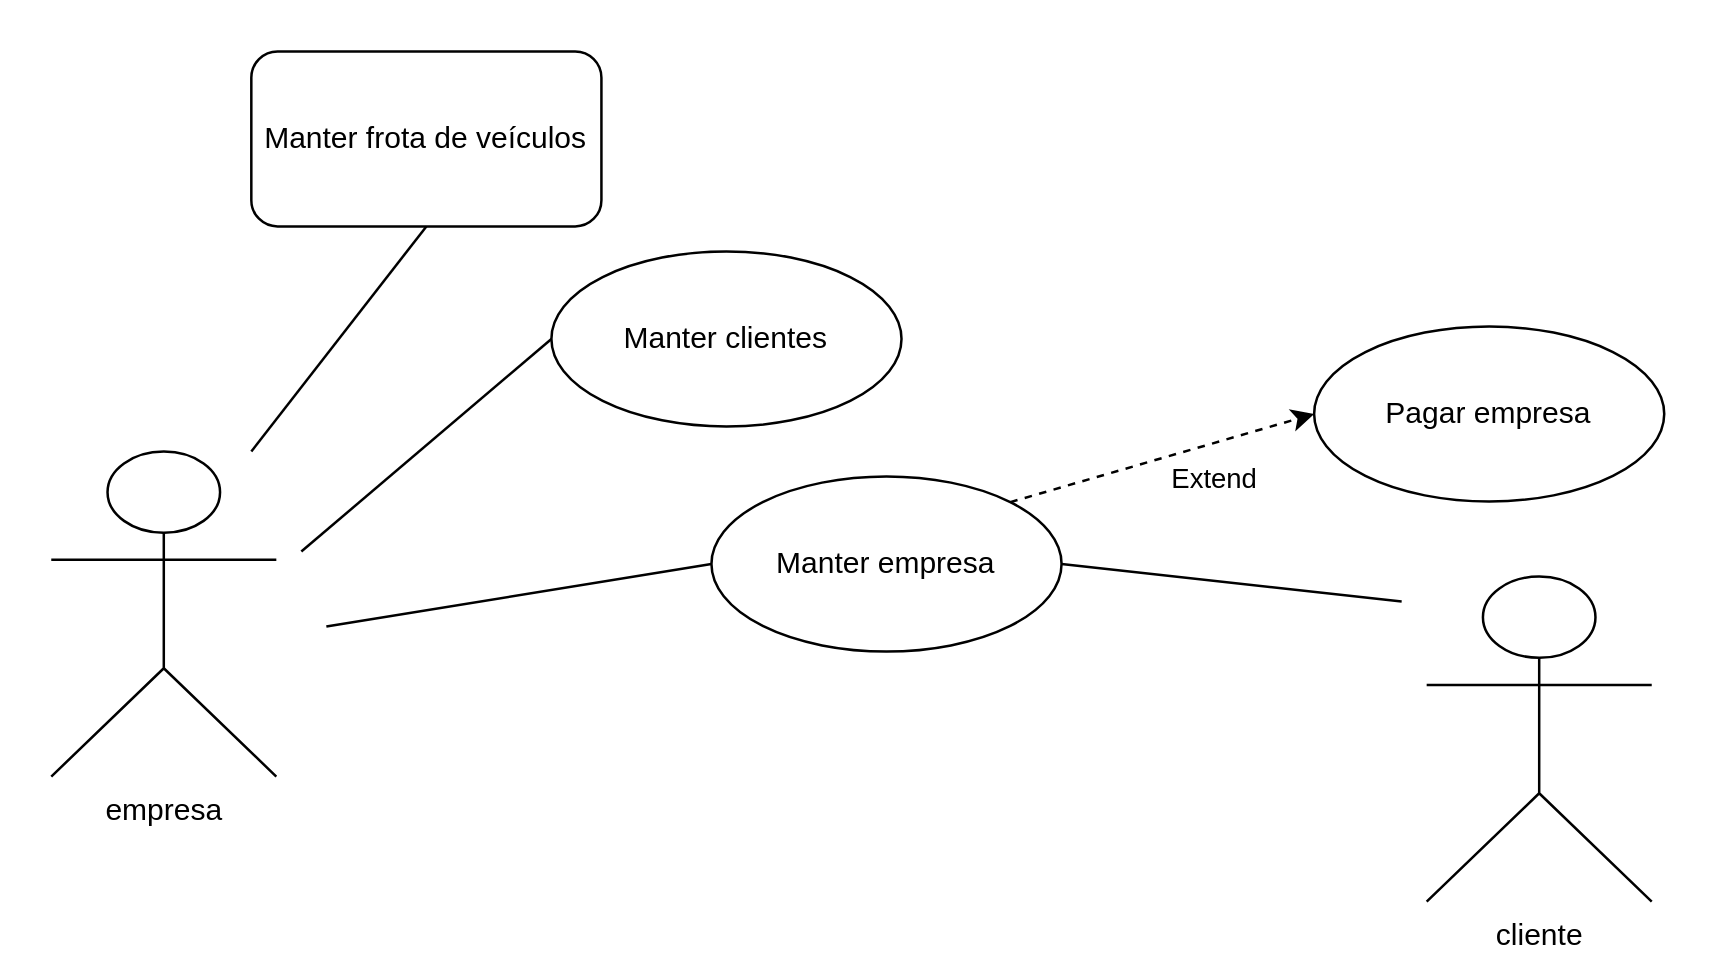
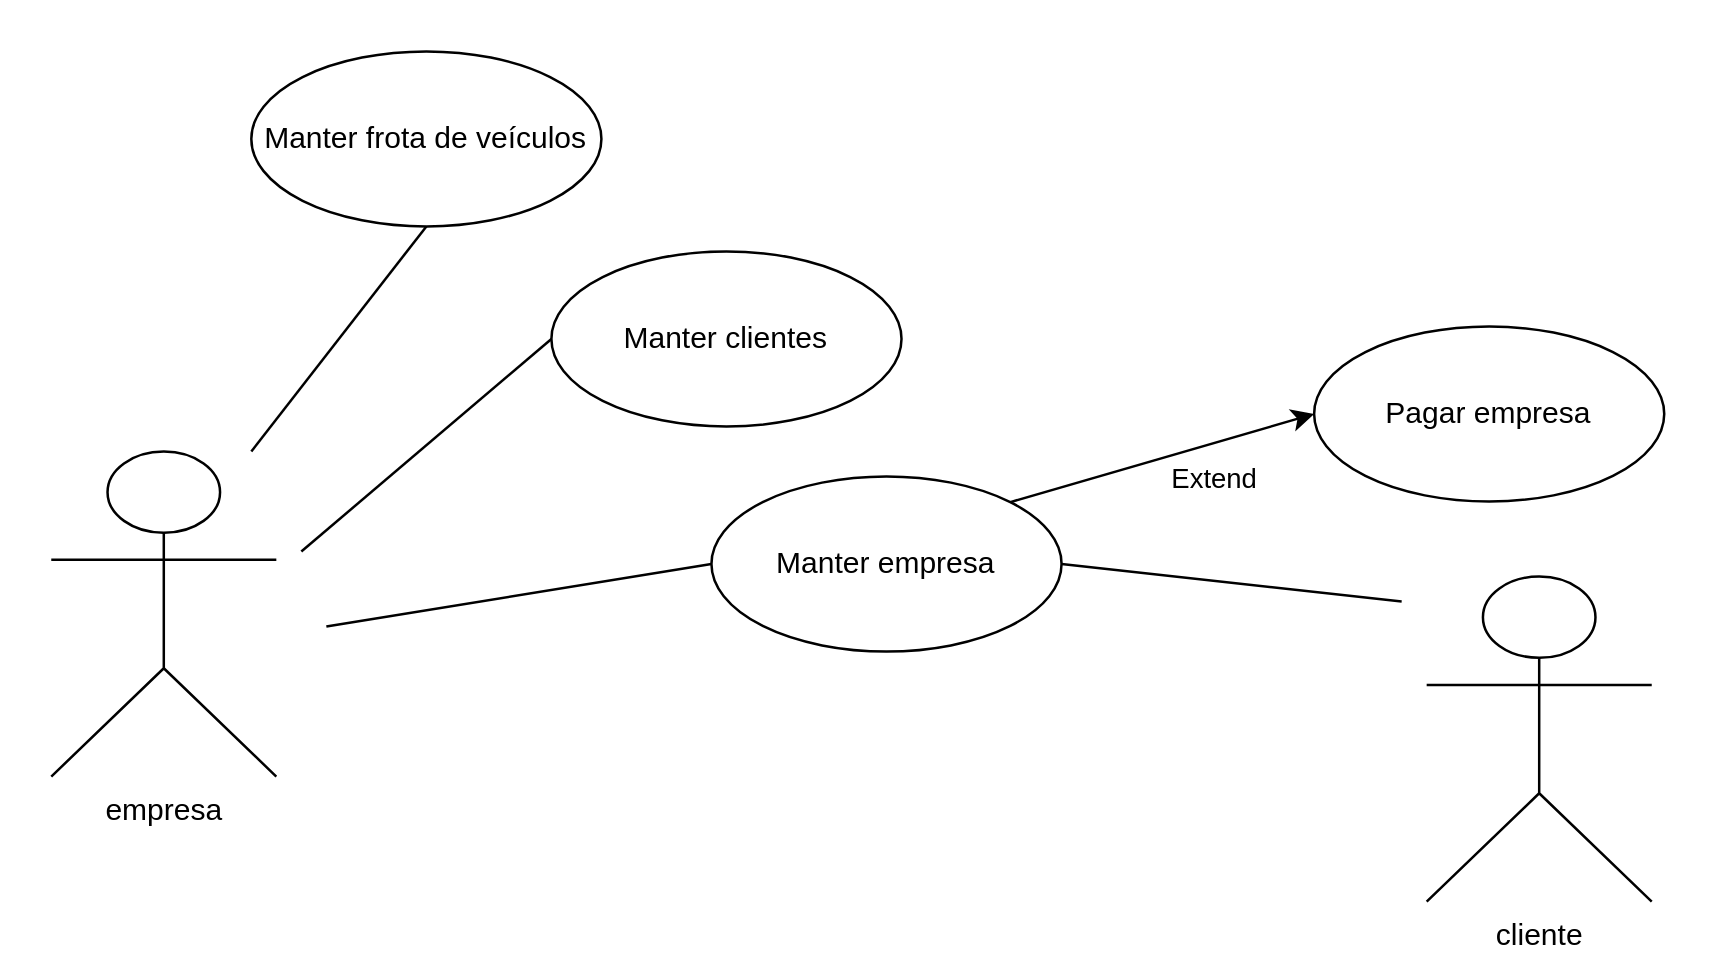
node "Manter frota de veículos": shape rounded rectangle -> ellipse
edge "Manter empresa" -> "Pagar empresa": style dashed -> solid
